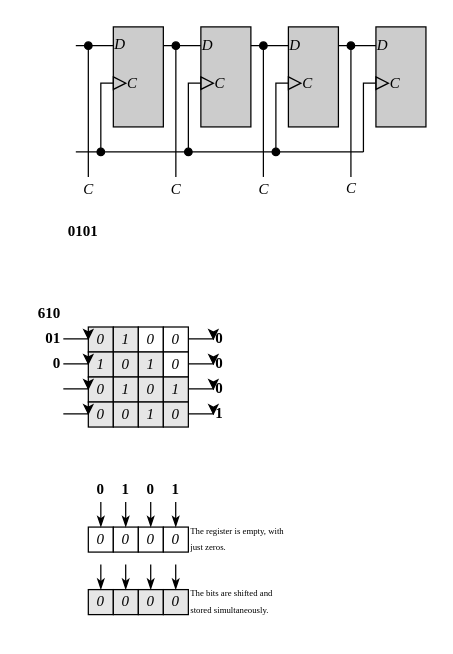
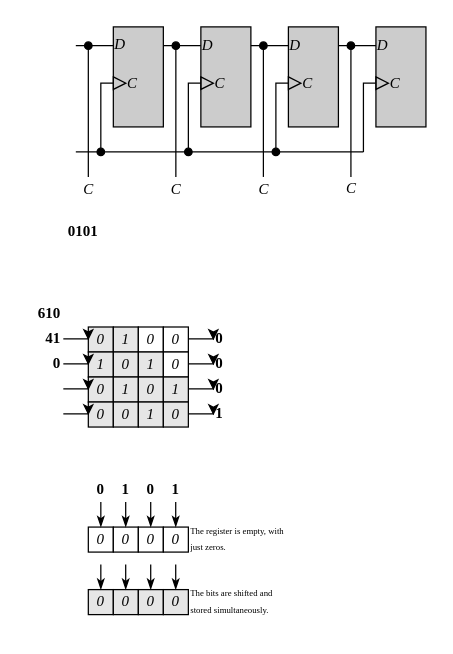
node "01": label "01" -> "41"
